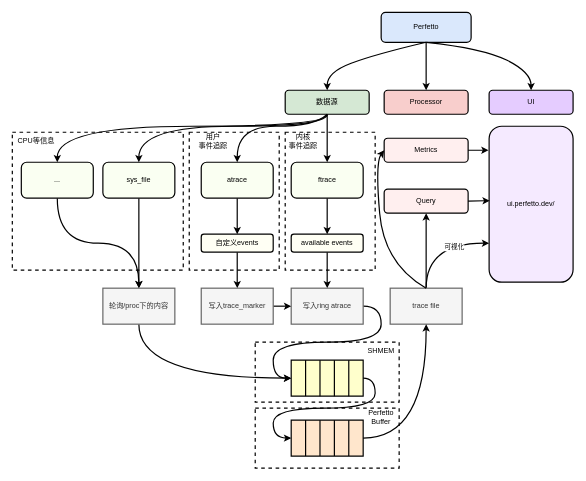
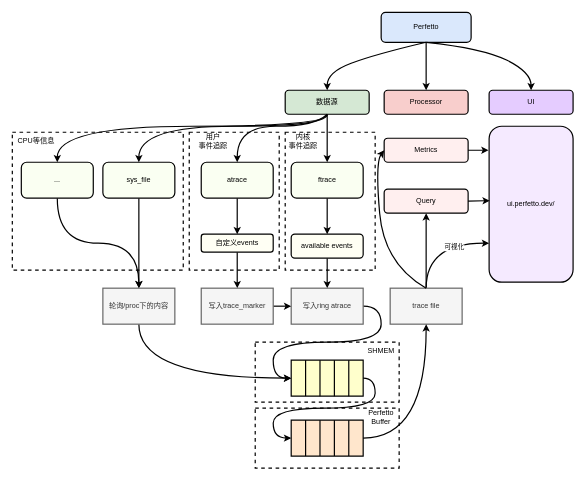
node "available events": size 72x18 -> 72x24
